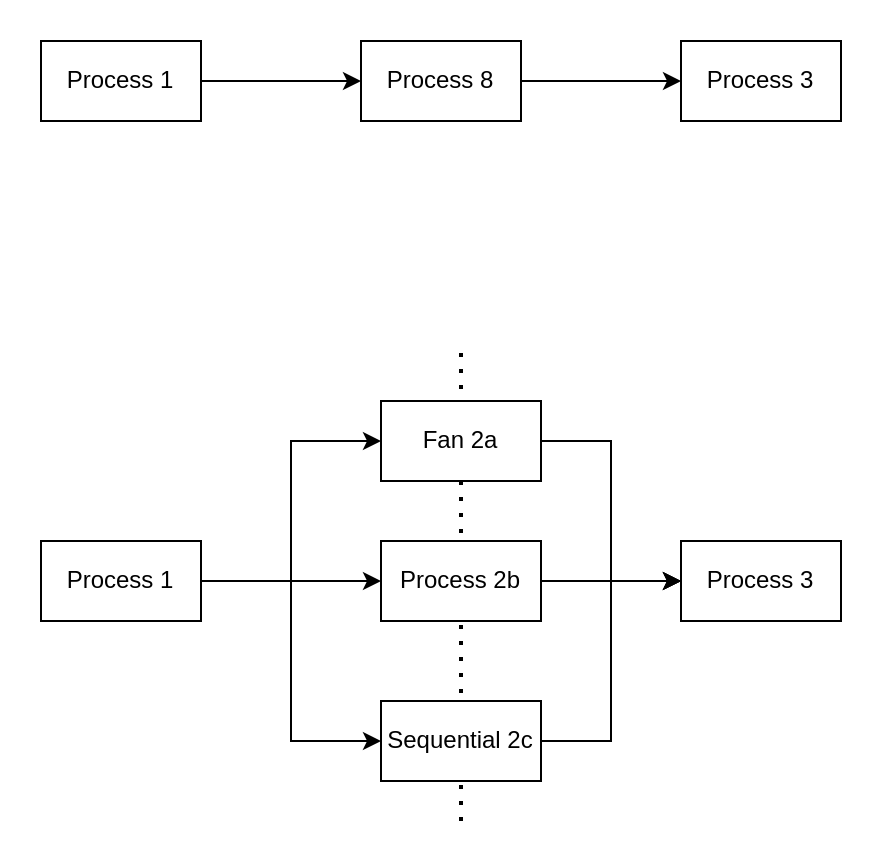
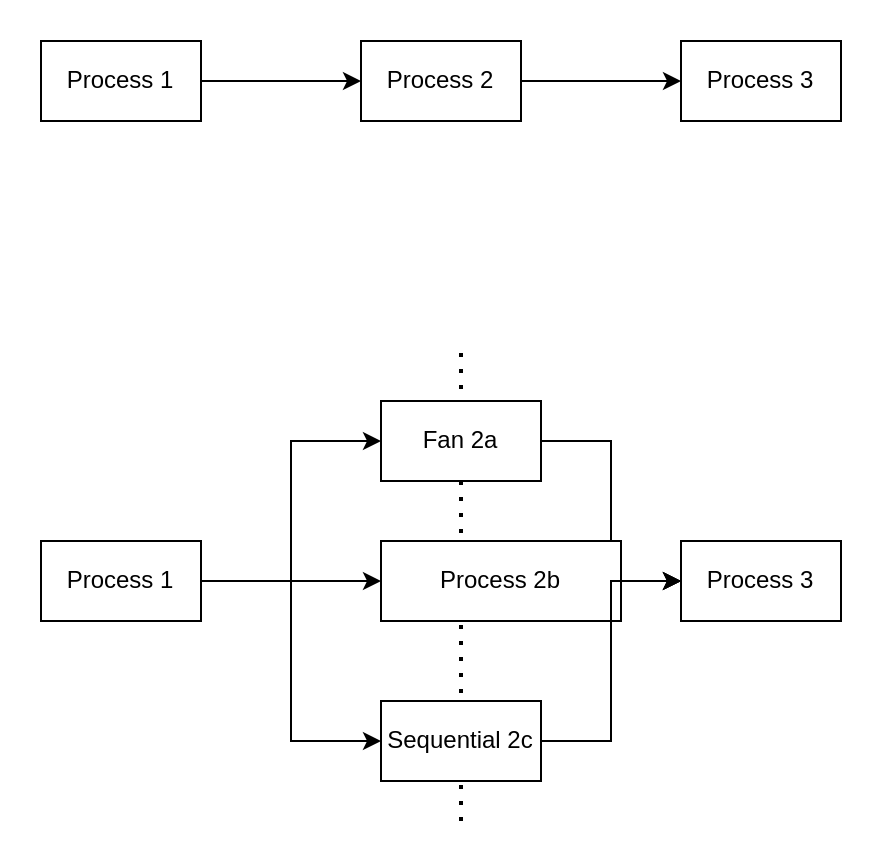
node "Process 8": label "Process 8" -> "Process 2"
node "Process 2b": size 160x80 -> 240x80
